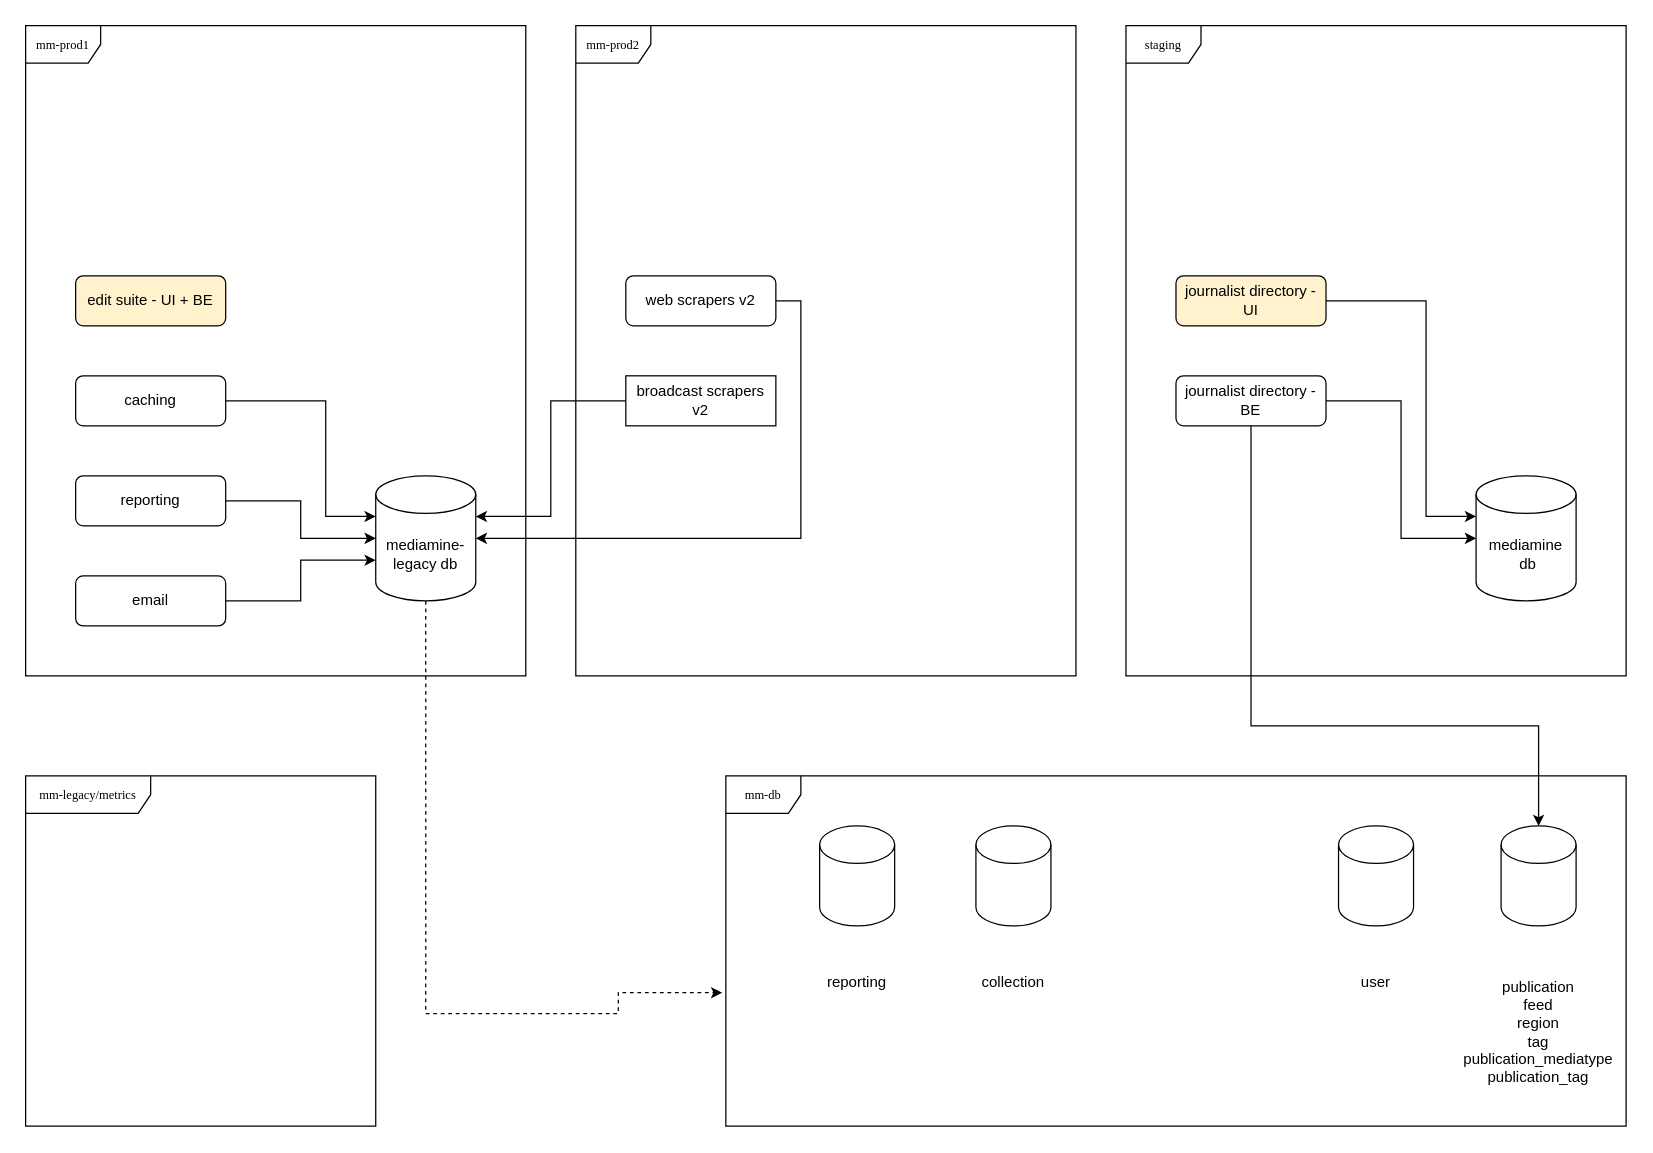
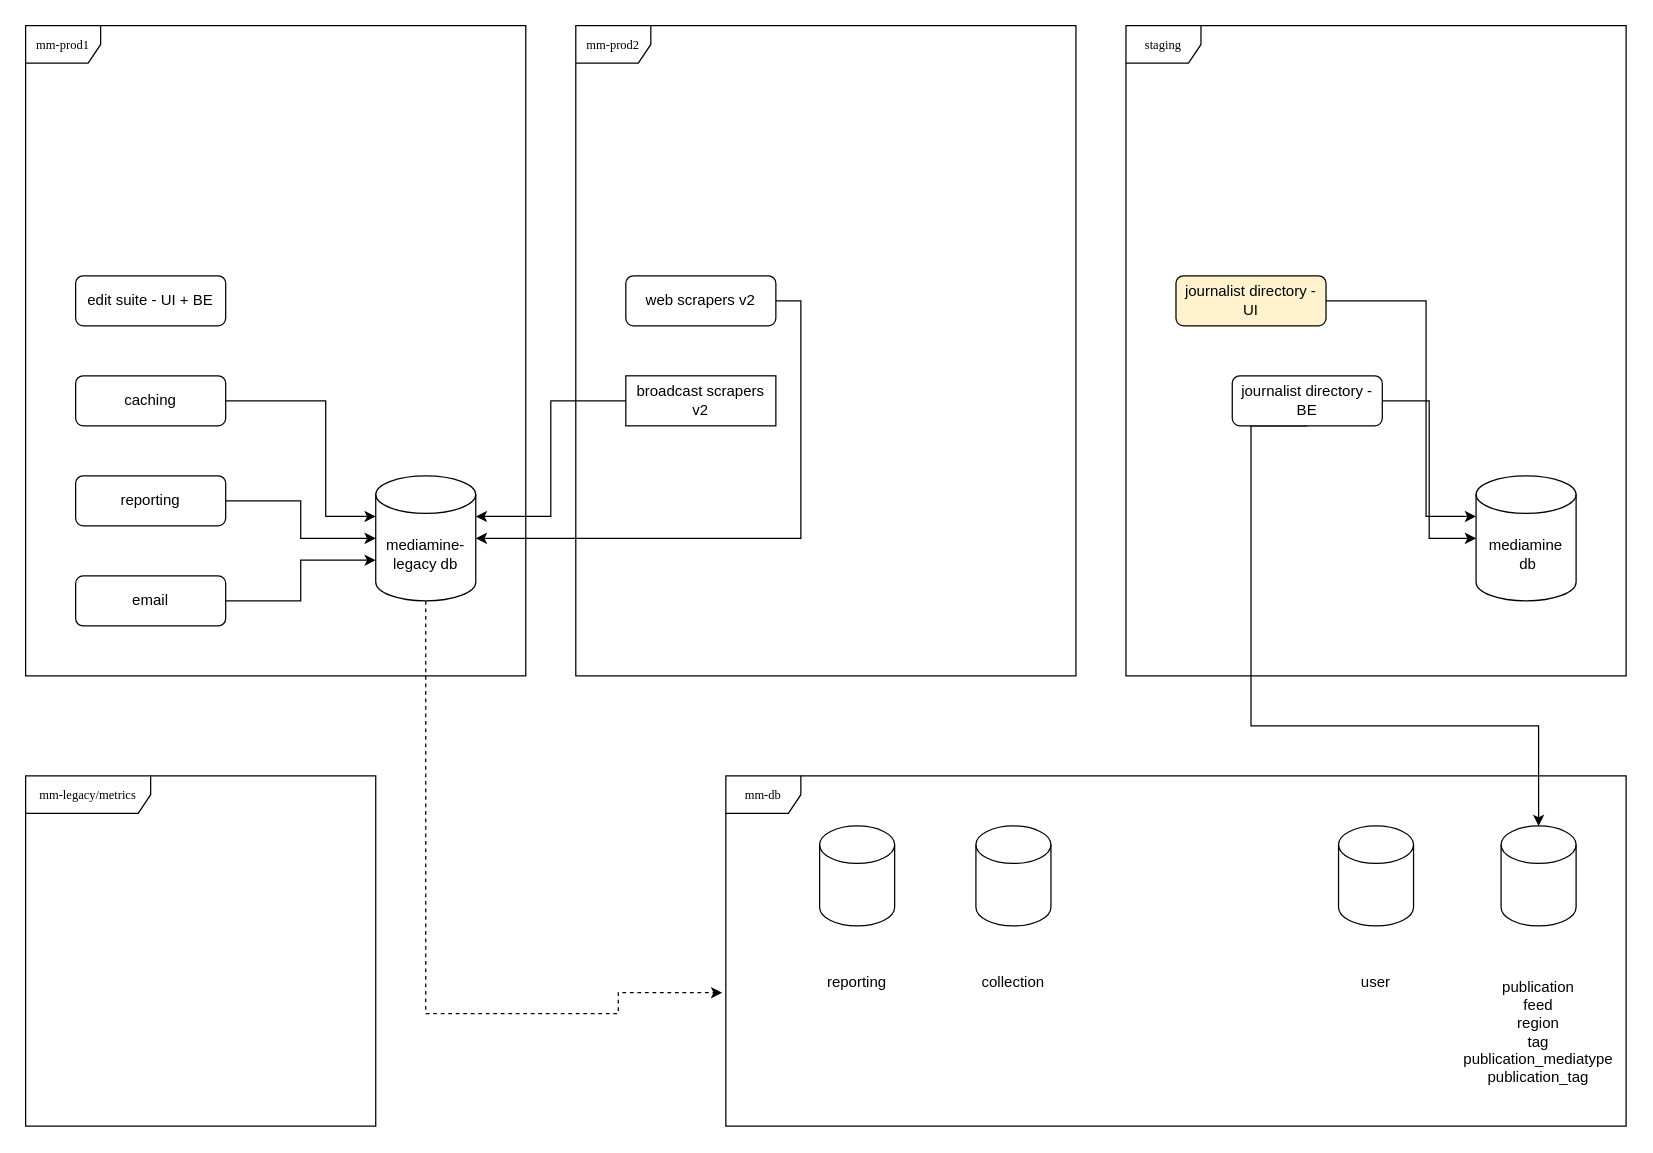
node "edit suite - UI + BE": fillcolor #fff2cc -> #ffffff
node "journalist directory - BE": moved (1251, 401) -> (1307, 401)
